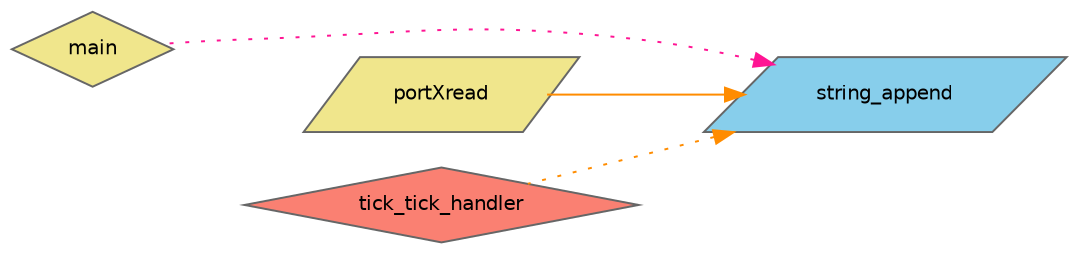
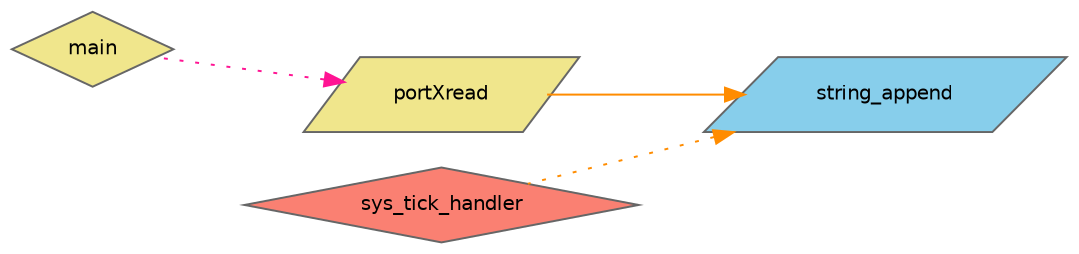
edge "main" -> "string_append": now "main" -> "portXread"
node "tick_tick_handler": label "tick_tick_handler" -> "sys_tick_handler"
